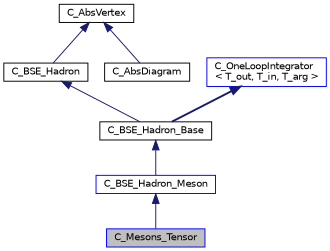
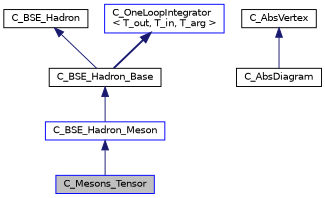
edge "C_BSE_Hadron" -> "C_AbsVertex": removed
